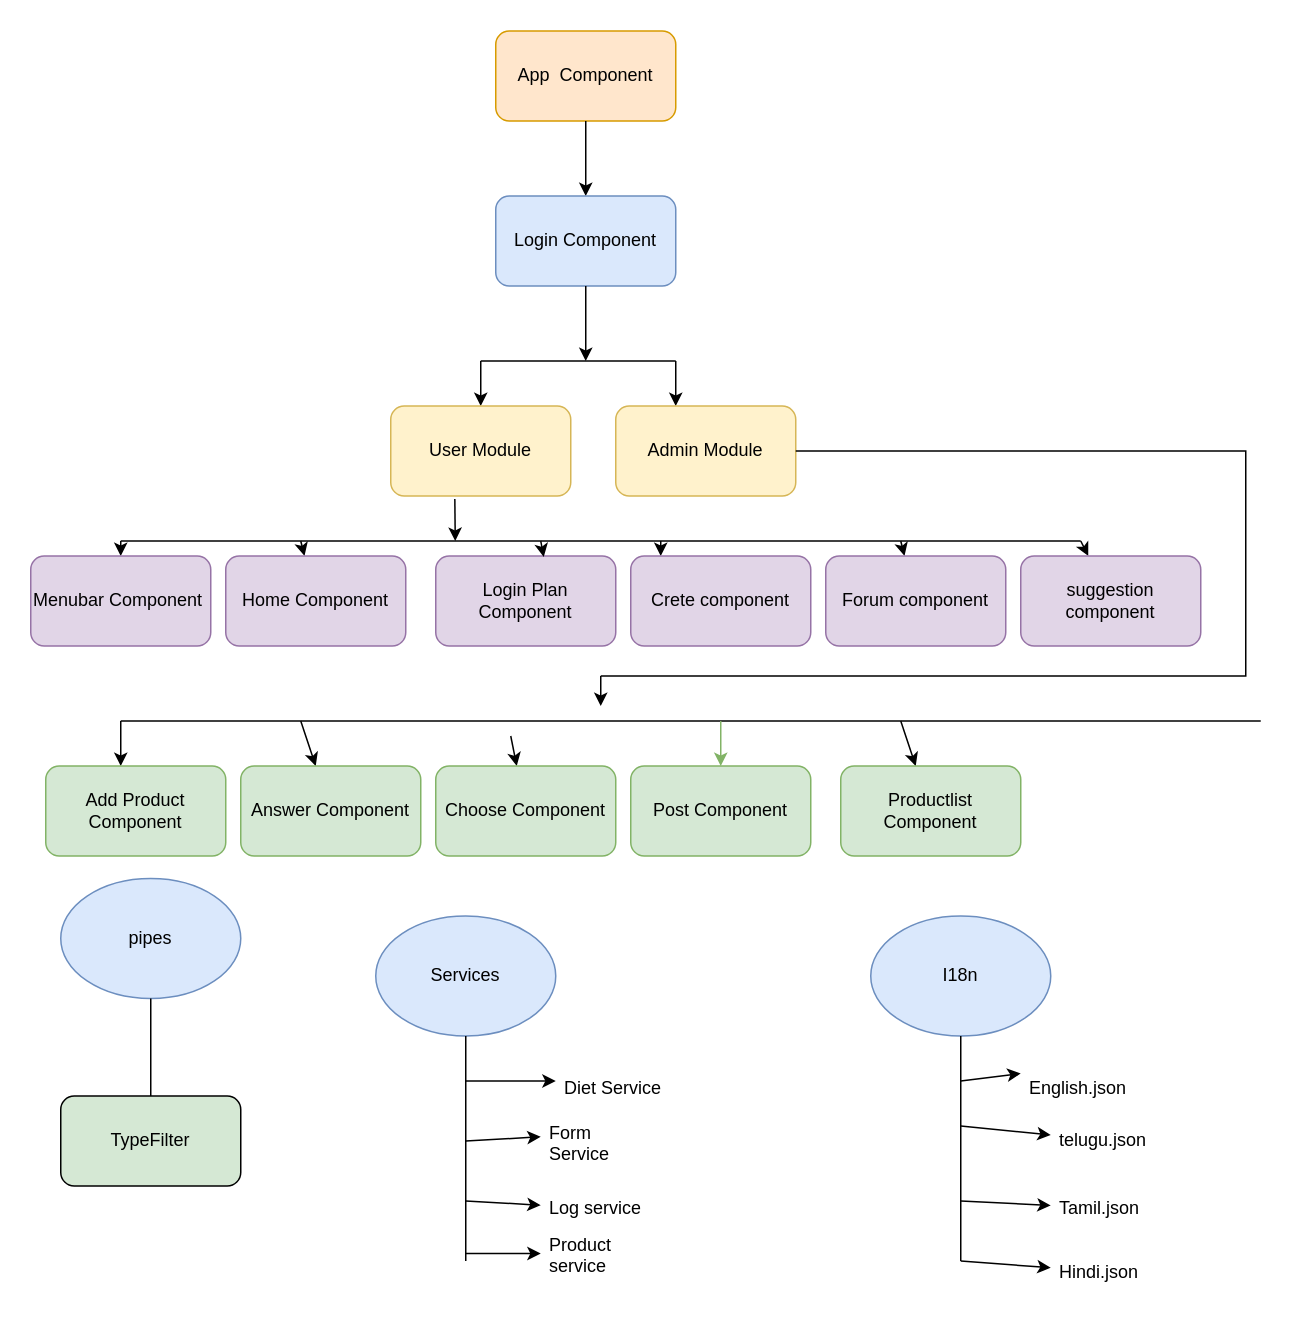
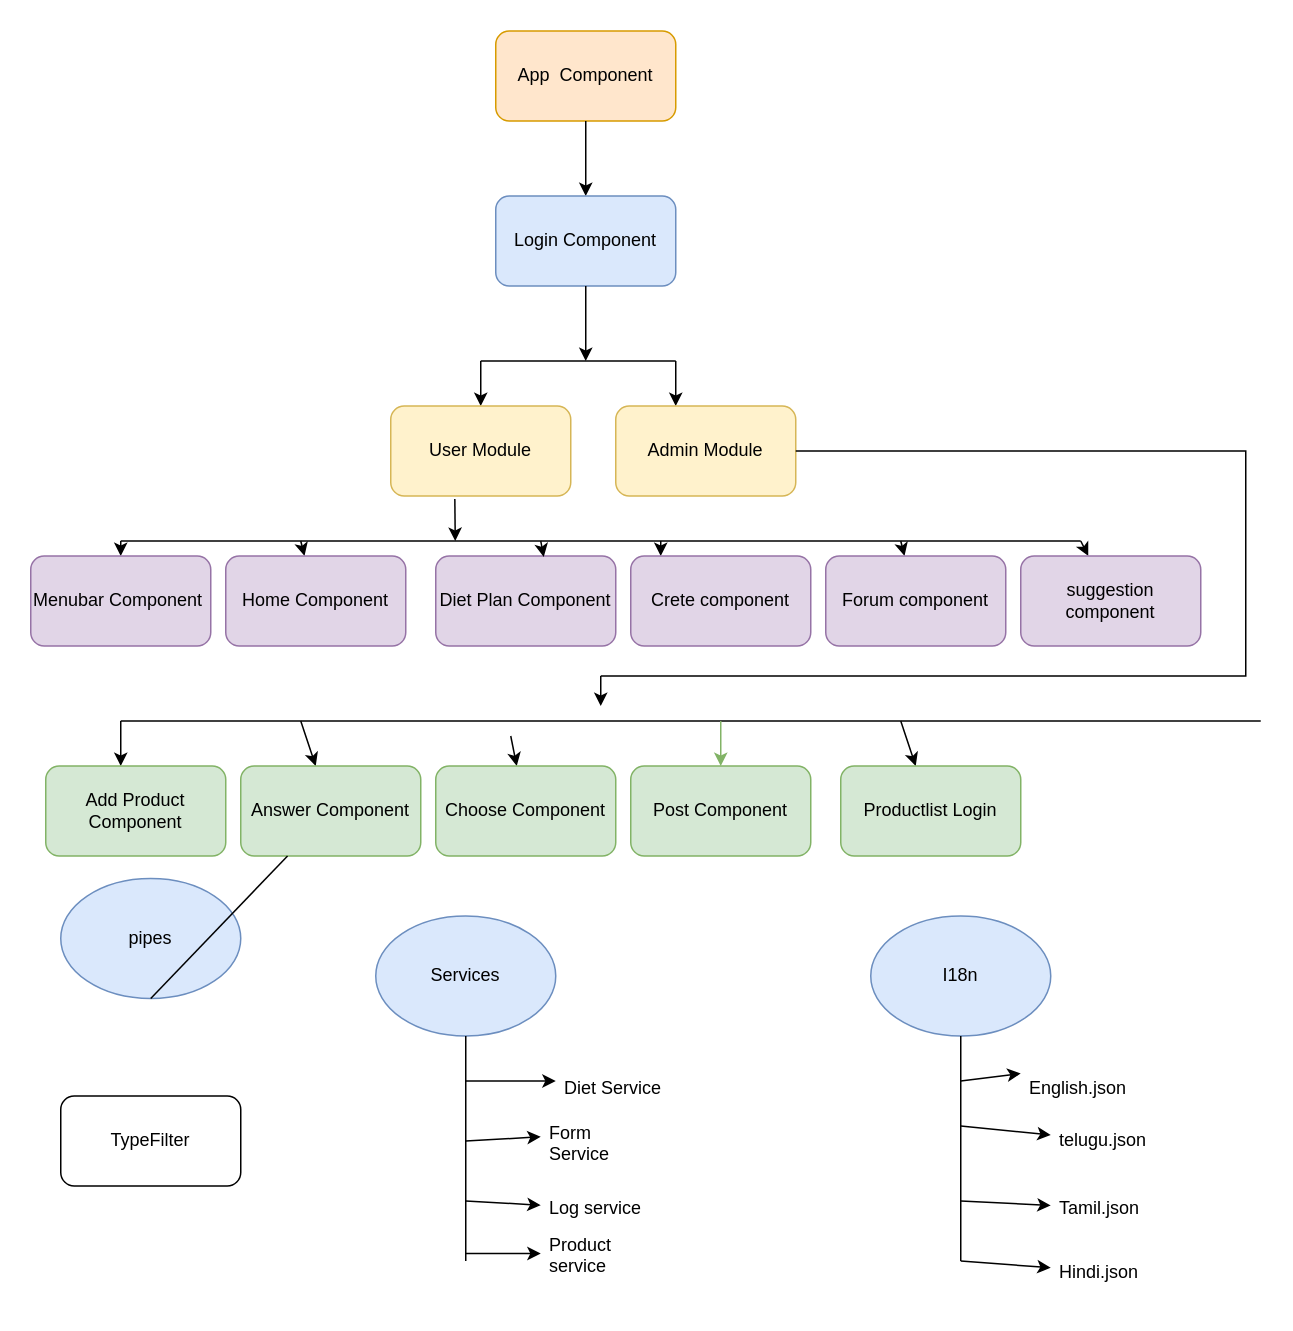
node "Login Plan Component": label "Login Plan Component" -> "Diet Plan Component"
node "Productlist Component": label "Productlist Component" -> "Productlist Login"
edge "pipes" -- "TypeFilter": now "pipes" -- "Answer Component"
node "TypeFilter": fillcolor #d5e8d4 -> #ffffff
